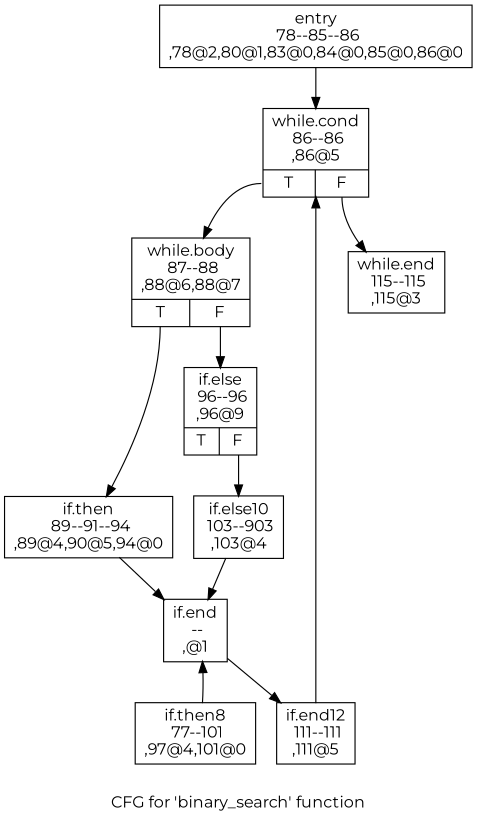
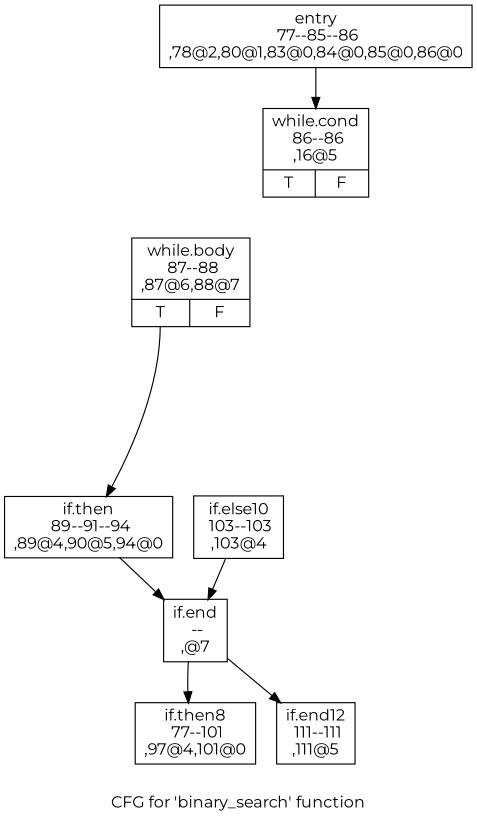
node "entry": text "78--85--86" -> "77--85--86"
node "while.cond": text ",86@5" -> ",16@5"
edge "while.cond" -> "while.body": removed
node "while.end": removed
node "while.body": text ",88@6,88@7" -> ",87@6,88@7"
node "if.else": removed
edge "if.end12" -> "while.cond": removed
node "if.else10": text "103--903" -> "103--103"
node "if.end": text ",@1" -> ",@7"
edge "if.then8" -> "if.end": reversed
